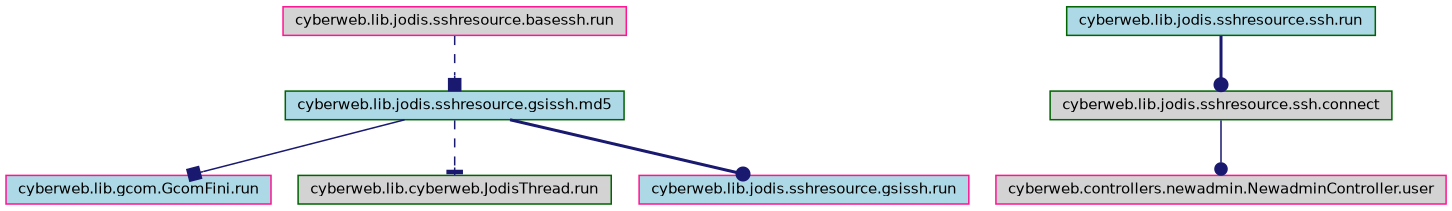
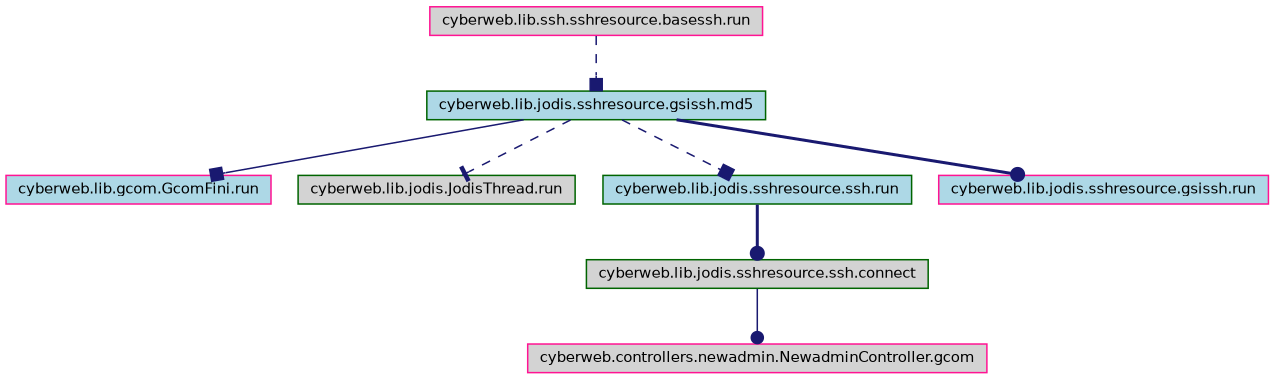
node "cyberweb.lib.jodis.sshresource.basessh.run": label "cyberweb.lib.jodis.sshresource.basessh.run" -> "cyberweb.lib.ssh.sshresource.basessh.run"
edge "cyberweb.lib.jodis.sshresource.gsissh.md5" -> "cyberweb.lib.jodis.sshresource.ssh.run": added
node "cyberweb.lib.cyberweb.JodisThread.run": label "cyberweb.lib.cyberweb.JodisThread.run" -> "cyberweb.lib.jodis.JodisThread.run"
node "cyberweb.controllers.newadmin.NewadminController.user": label "cyberweb.controllers.newadmin.NewadminController.user" -> "cyberweb.controllers.newadmin.NewadminController.gcom"
